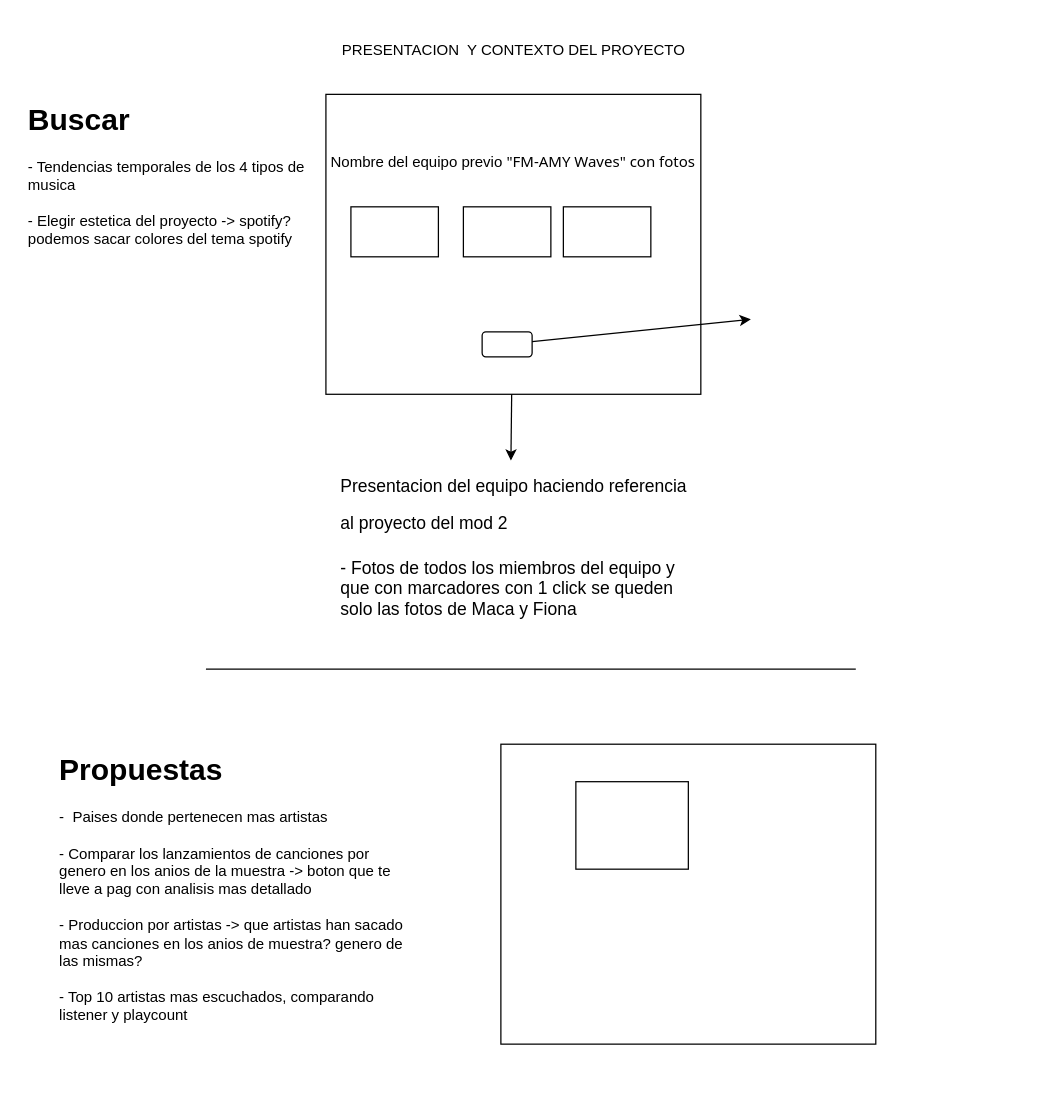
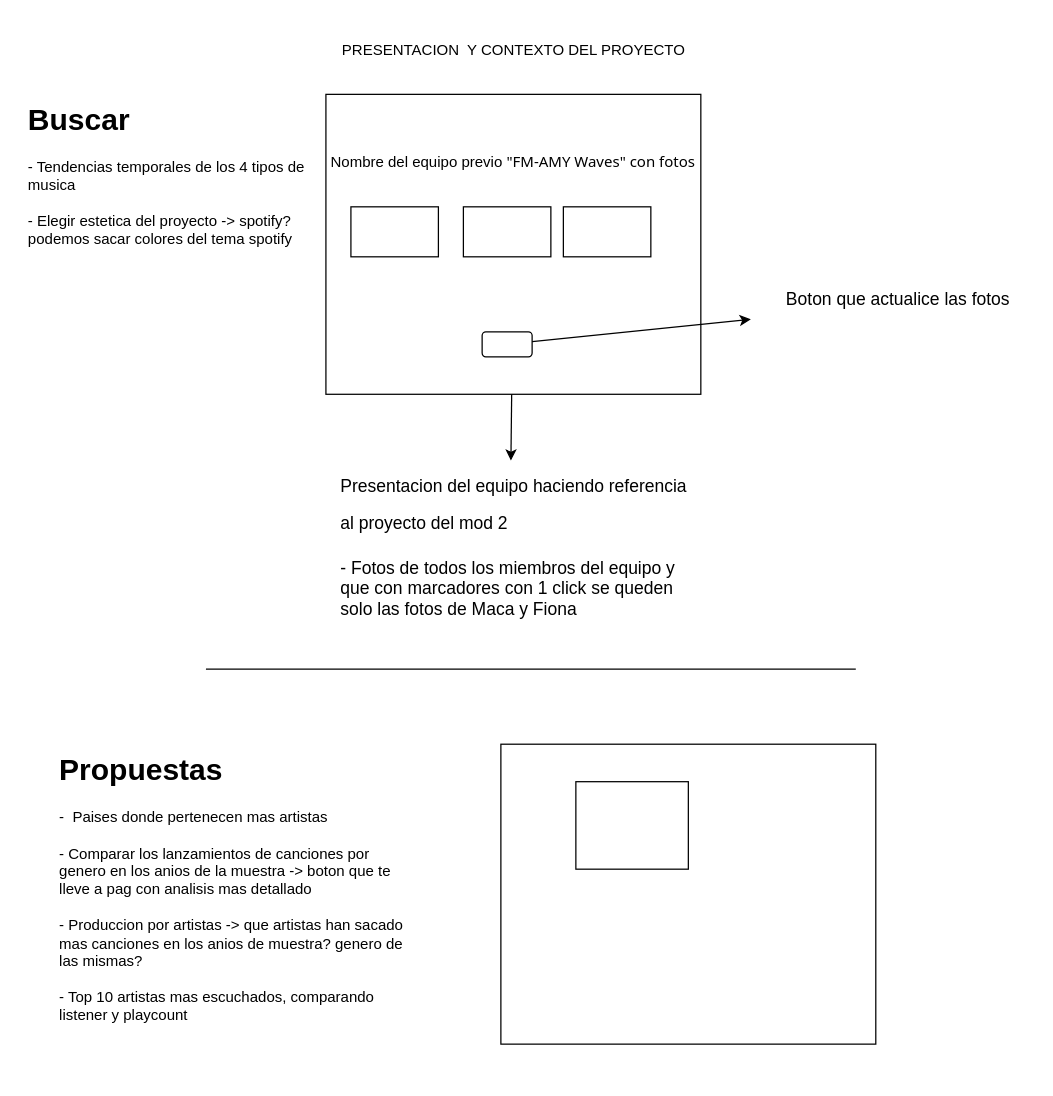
node "Boton que actualice las fotos": added
